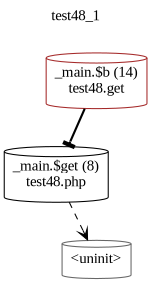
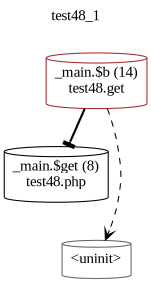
edge "_main.$get (8) test48.php" -> "<uninit>": now "_main.$b (14) test48.get" -> "<uninit>"
